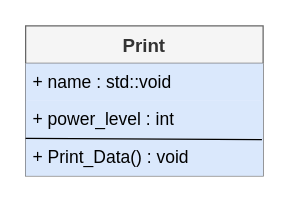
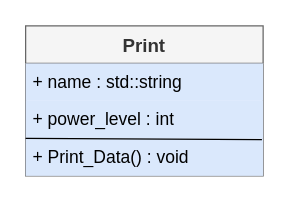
node "+ name : std::void": label "+ name : std::void" -> "+ name : std::string"
